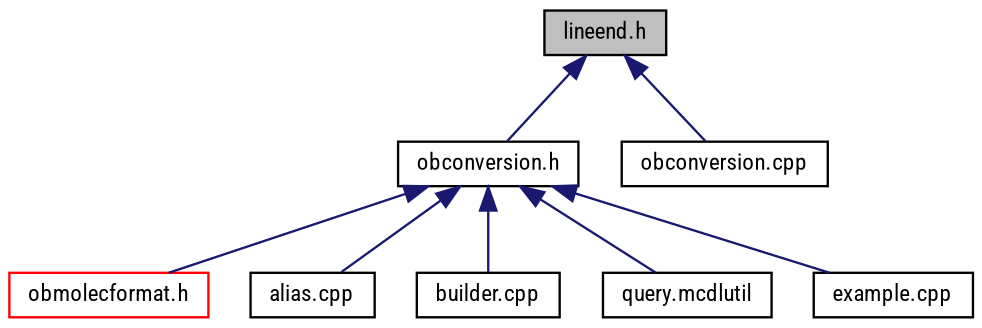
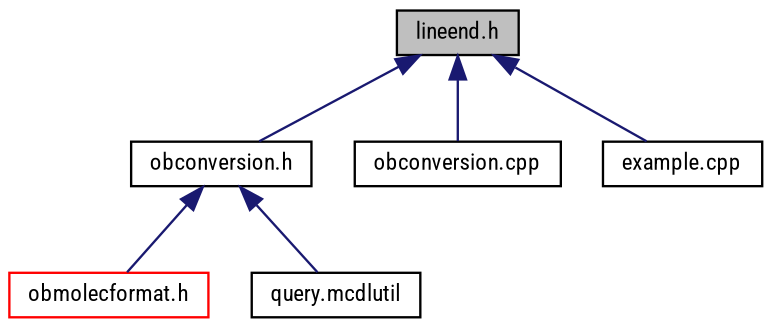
edge "example.cpp" -> "obconversion.h": now "example.cpp" -> "lineend.h"
node "alias.cpp": removed
node "builder.cpp": removed
